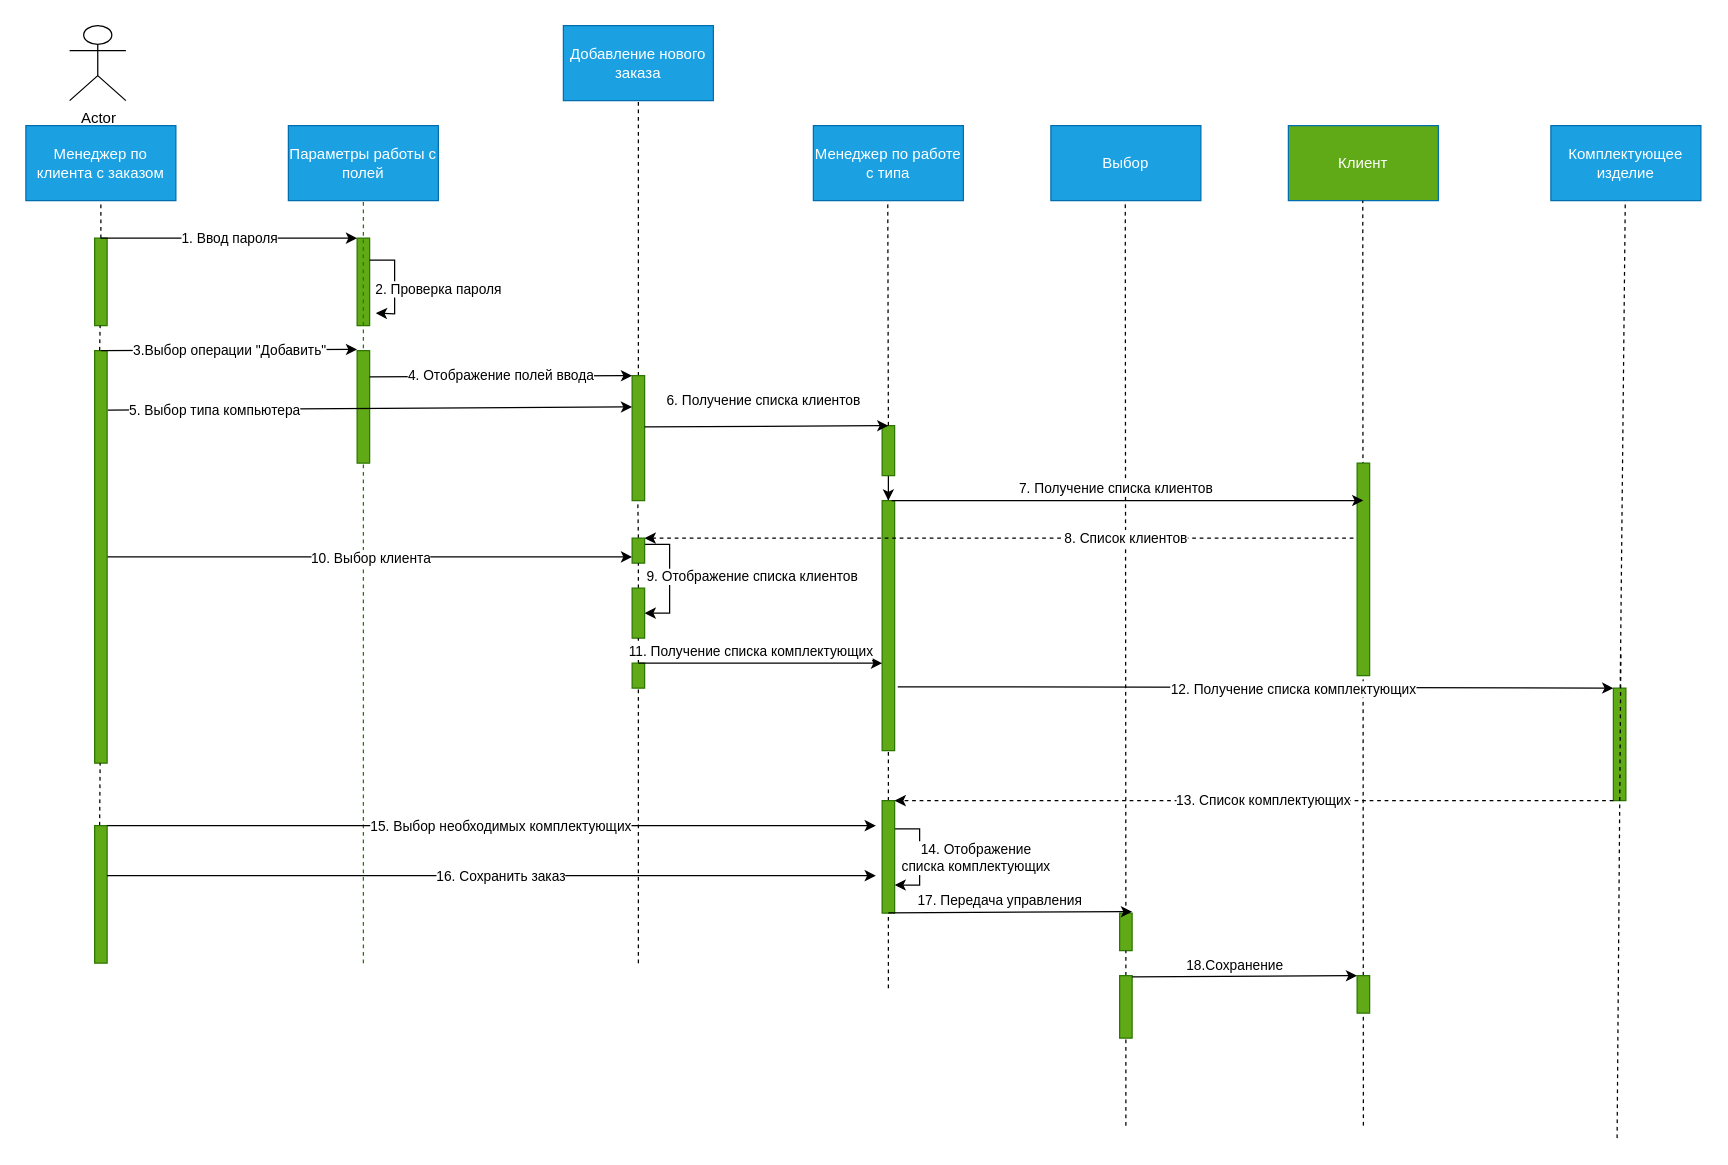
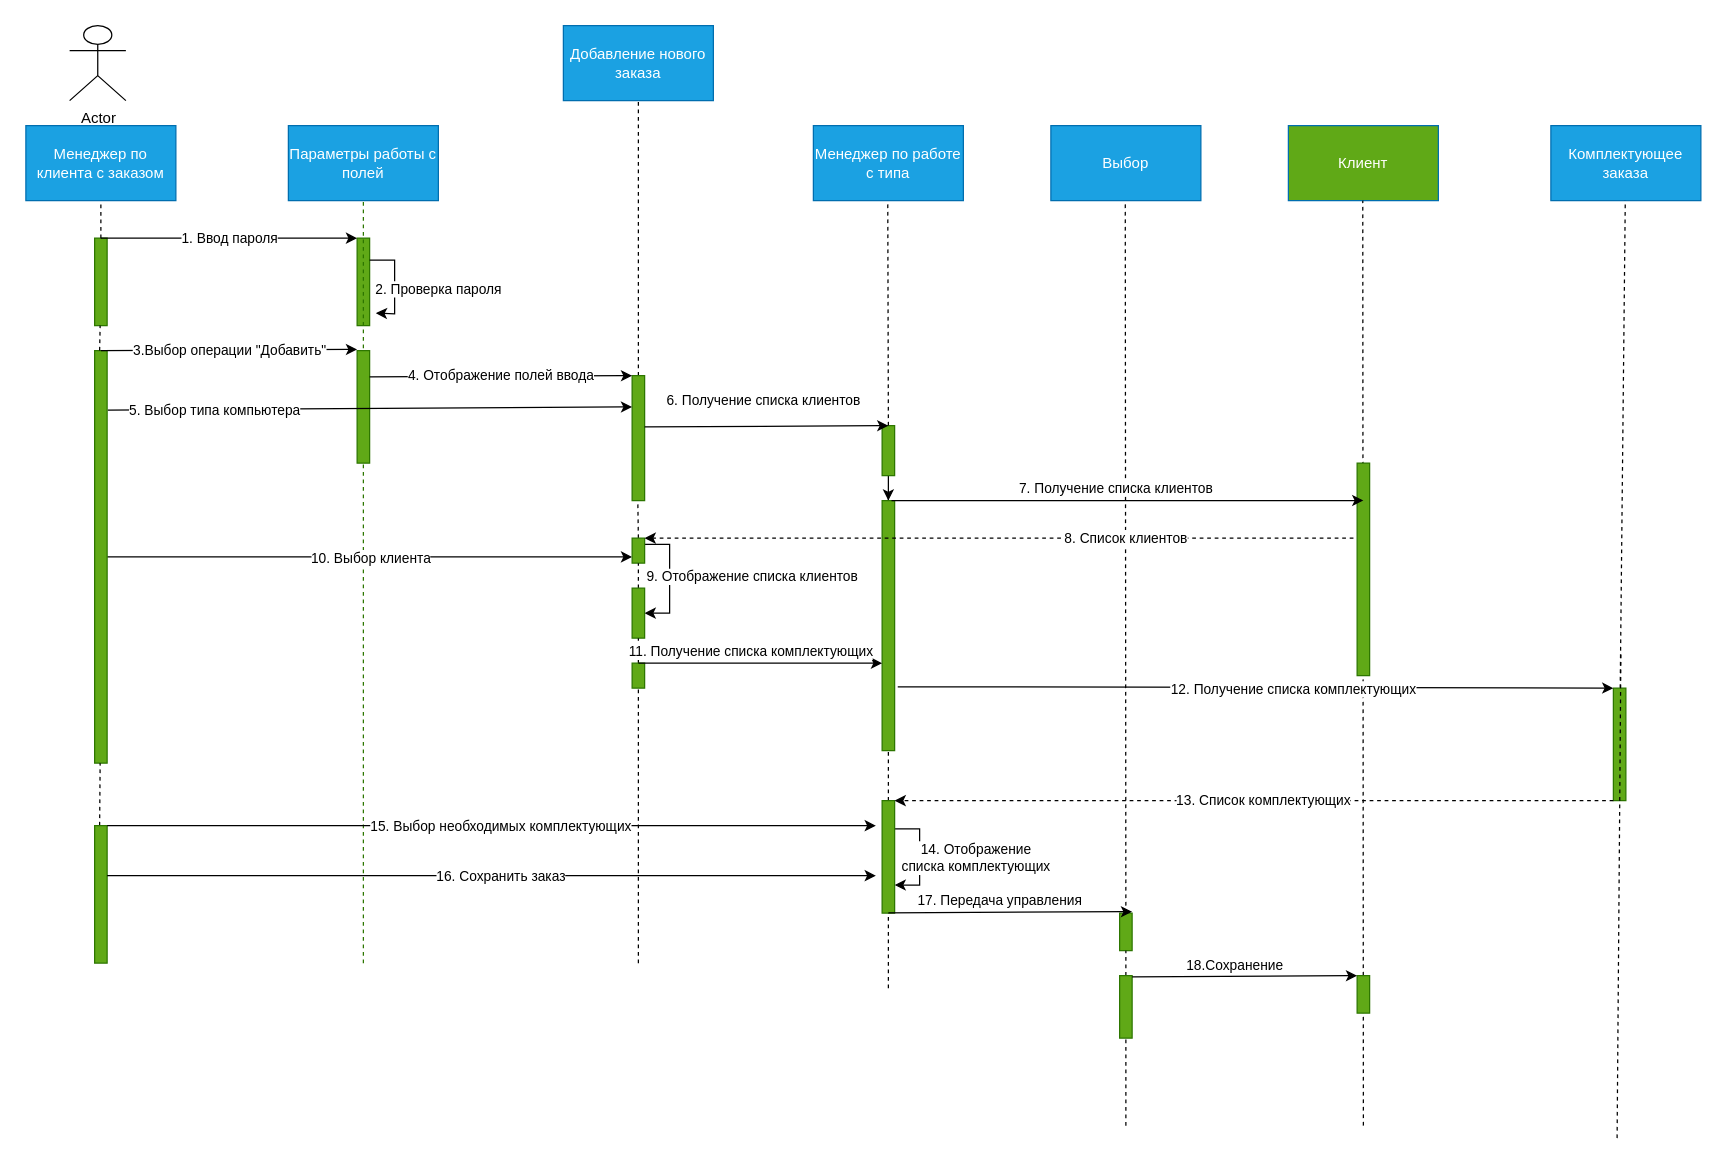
node "Комплектующее изделие": label "Комплектующее изделие" -> "Комплектующее заказа"
